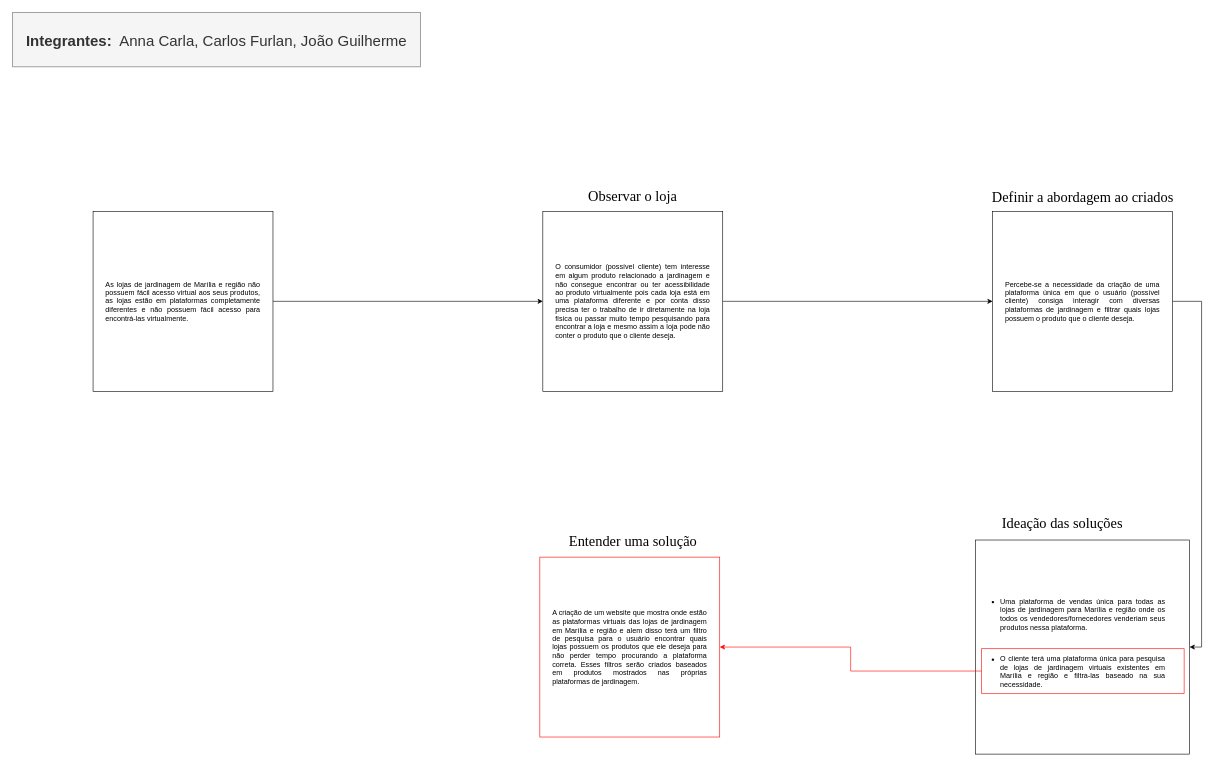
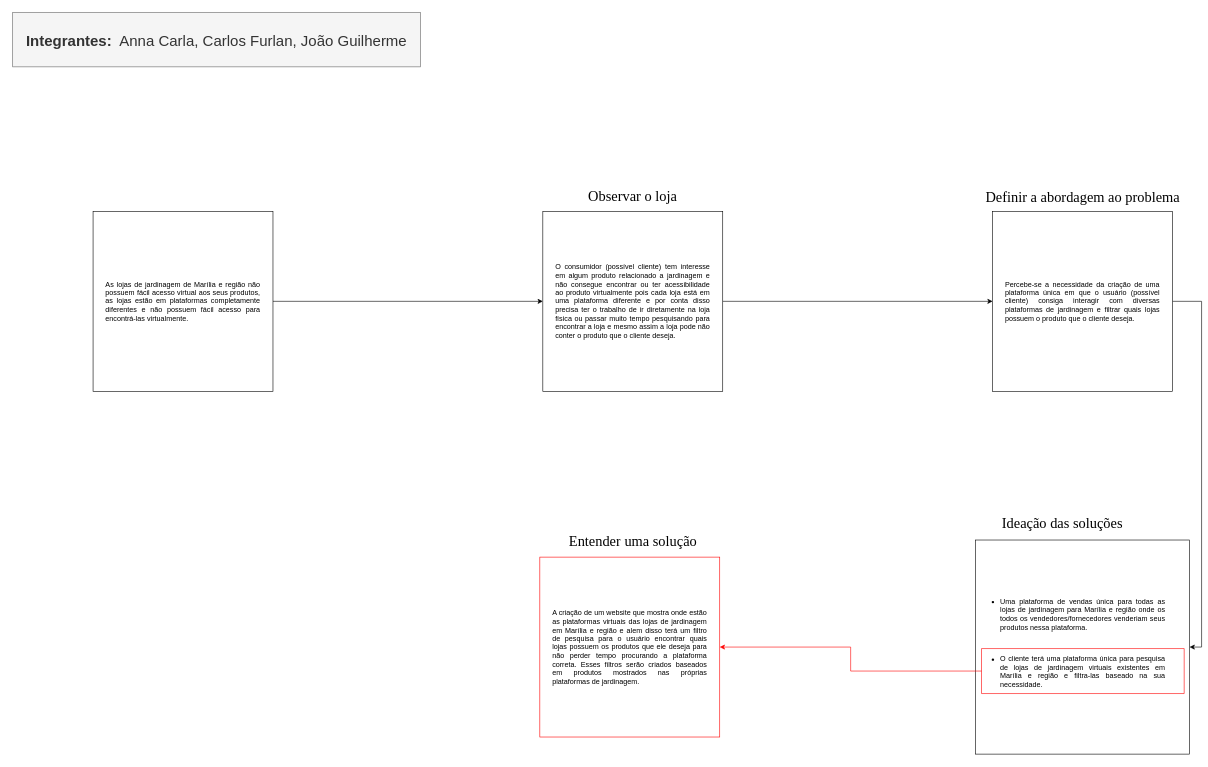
node "Definir a abordagem ao criados": label "Definir a abordagem ao criados" -> "Definir a abordagem ao problema"
